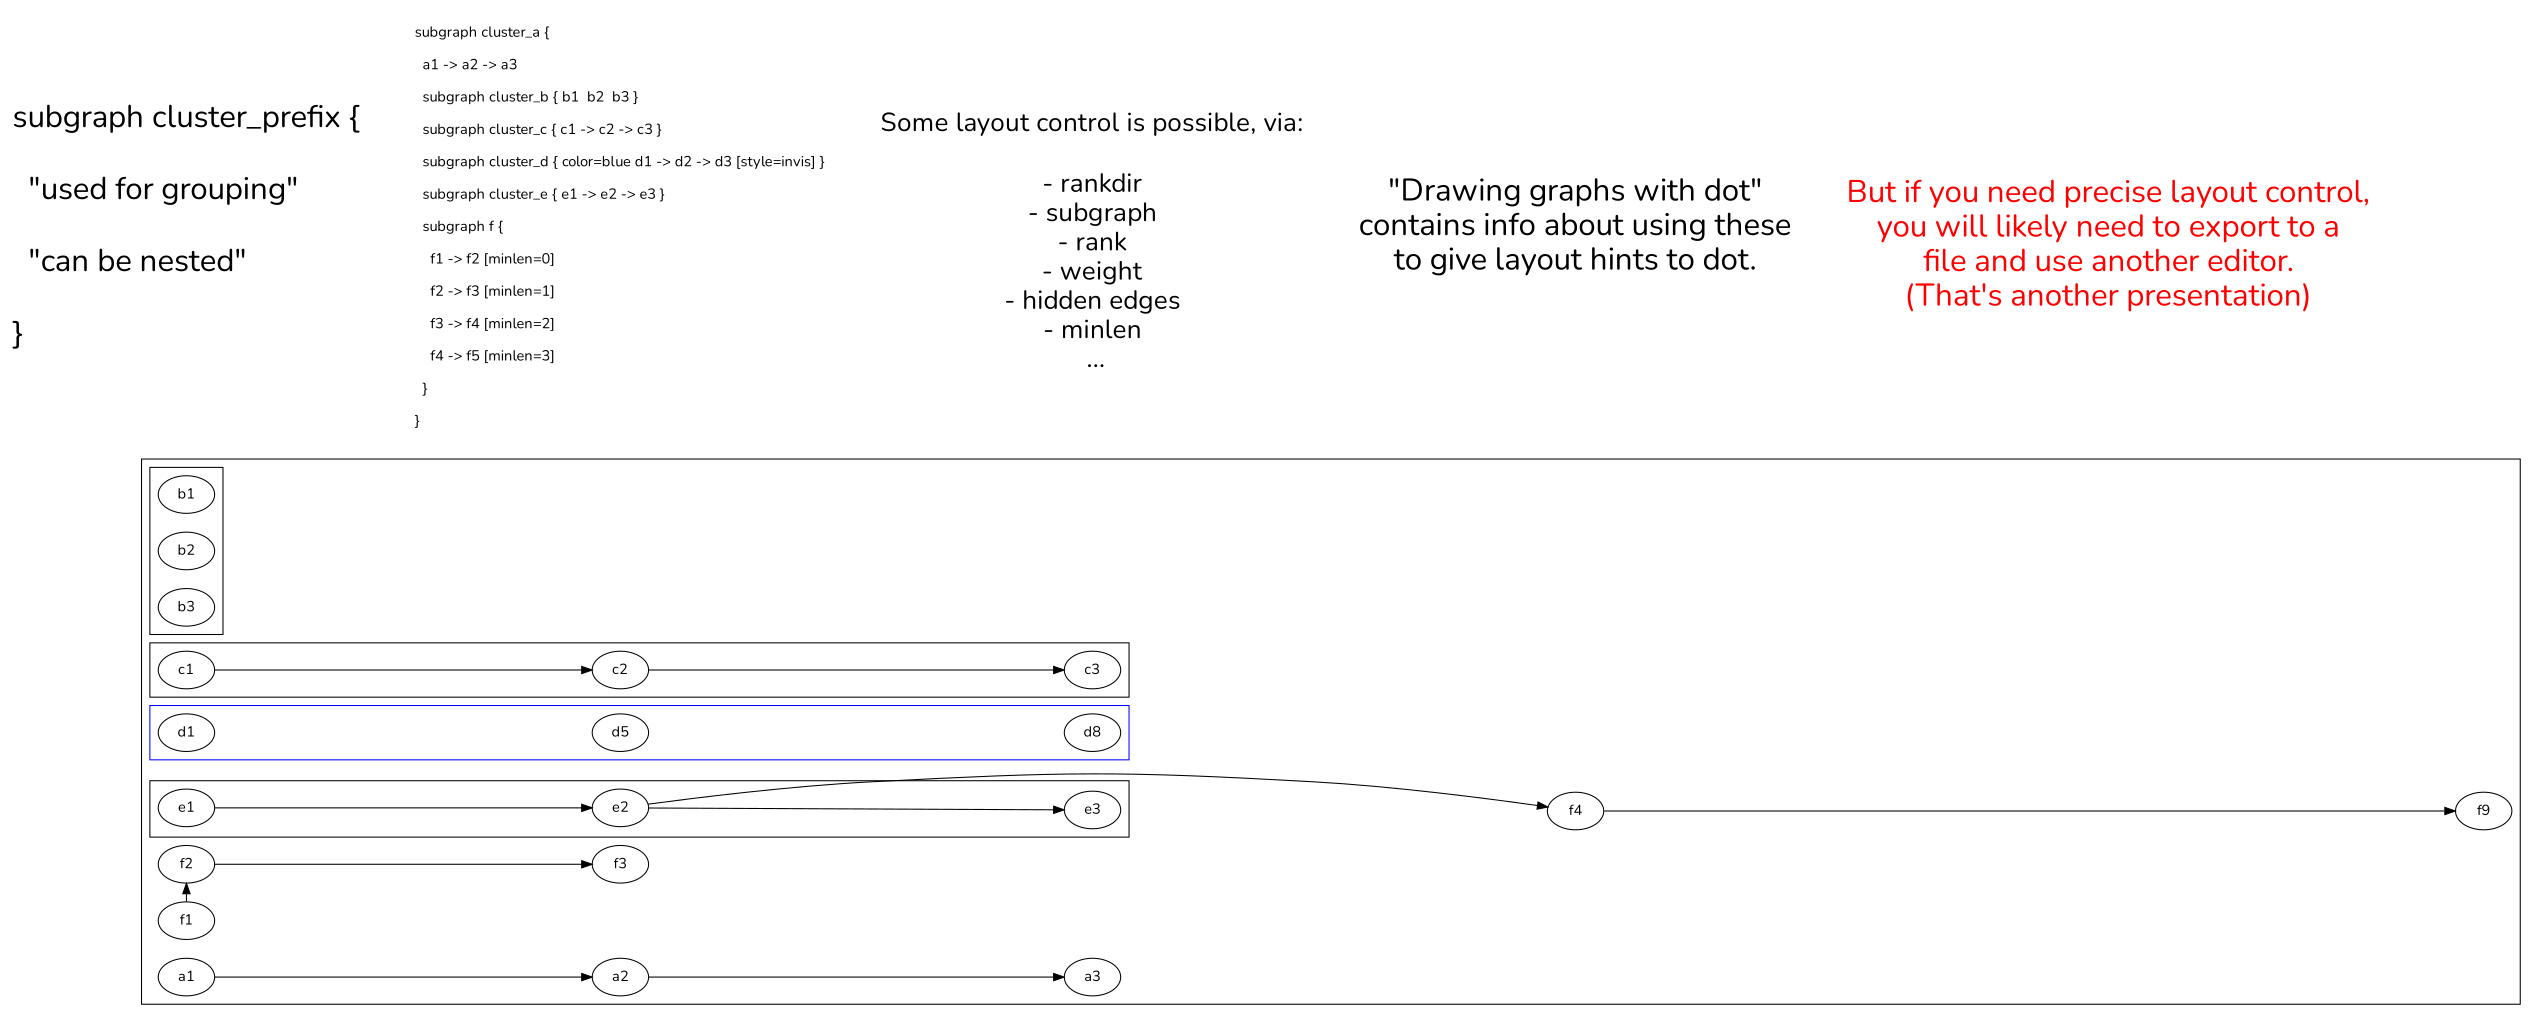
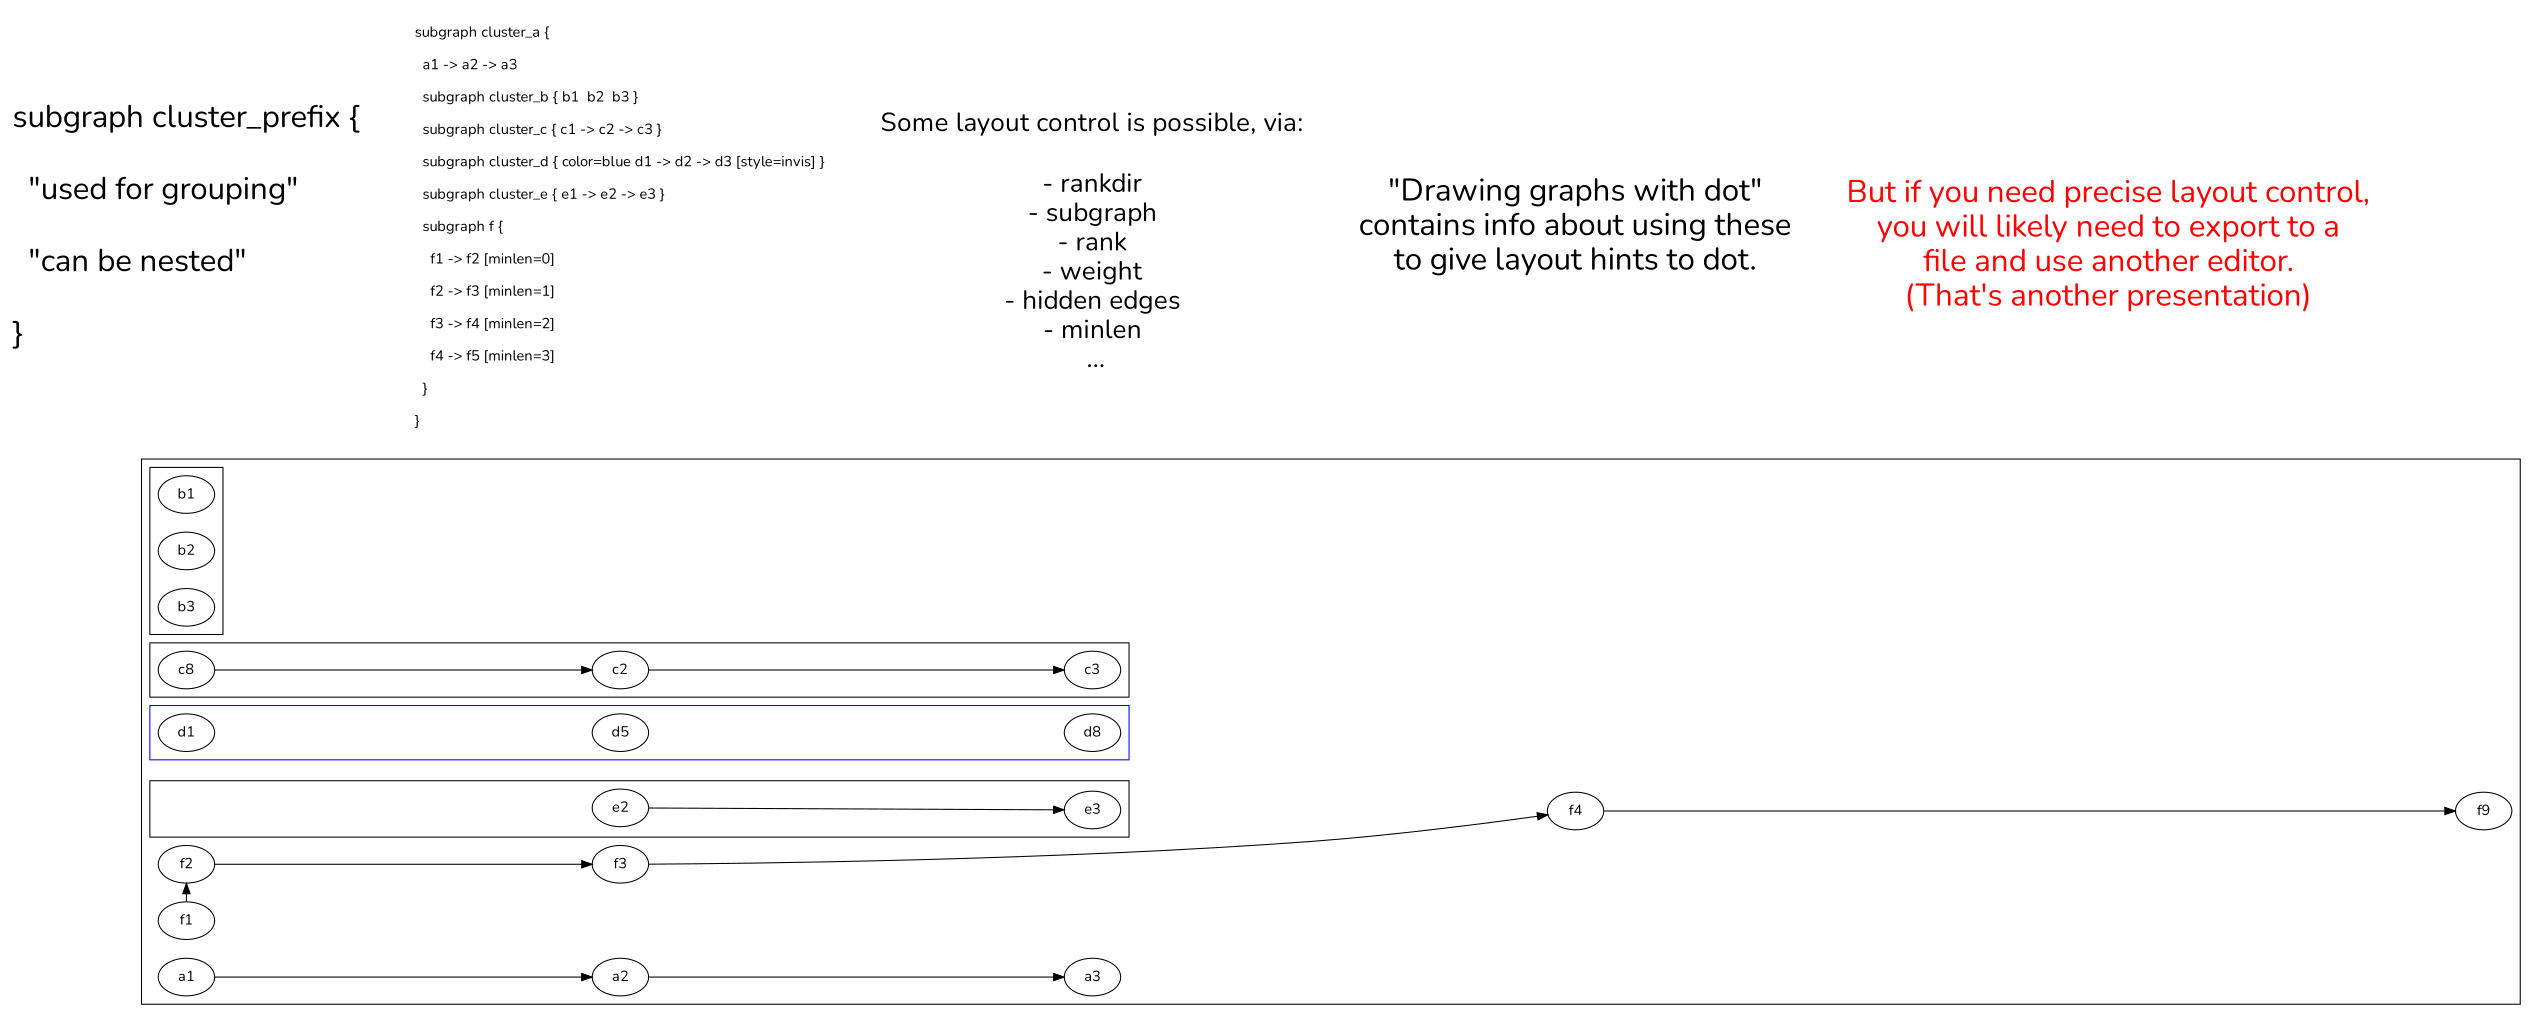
node "c1": label "c1" -> "c8"
edge "e2" -> "f4": now "f3" -> "f4"
node "e1": removed
